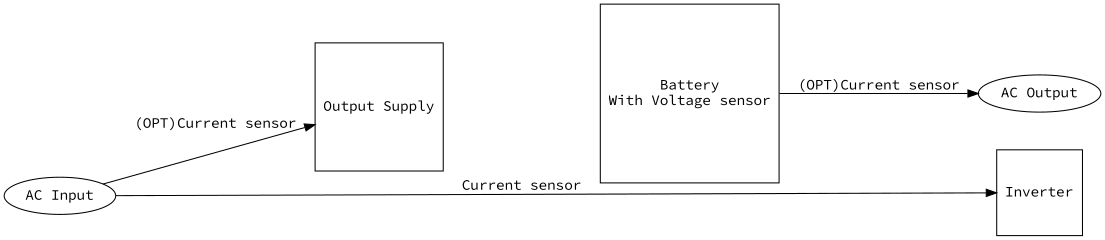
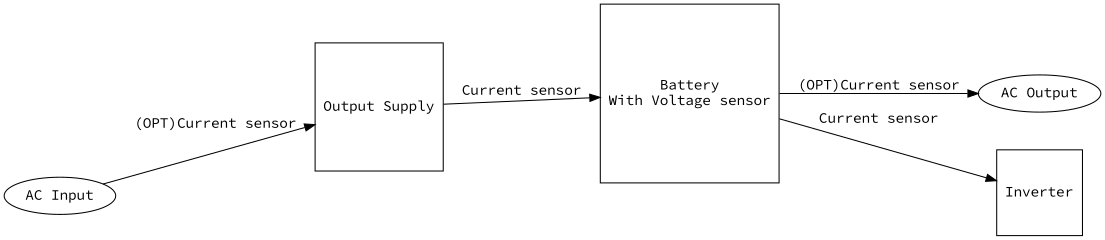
edge "Output Supply" -> "Battery With Voltage sensor": added, label "Current sensor"
edge "AC Input" -> "Inverter": now "Battery With Voltage sensor" -> "Inverter"
